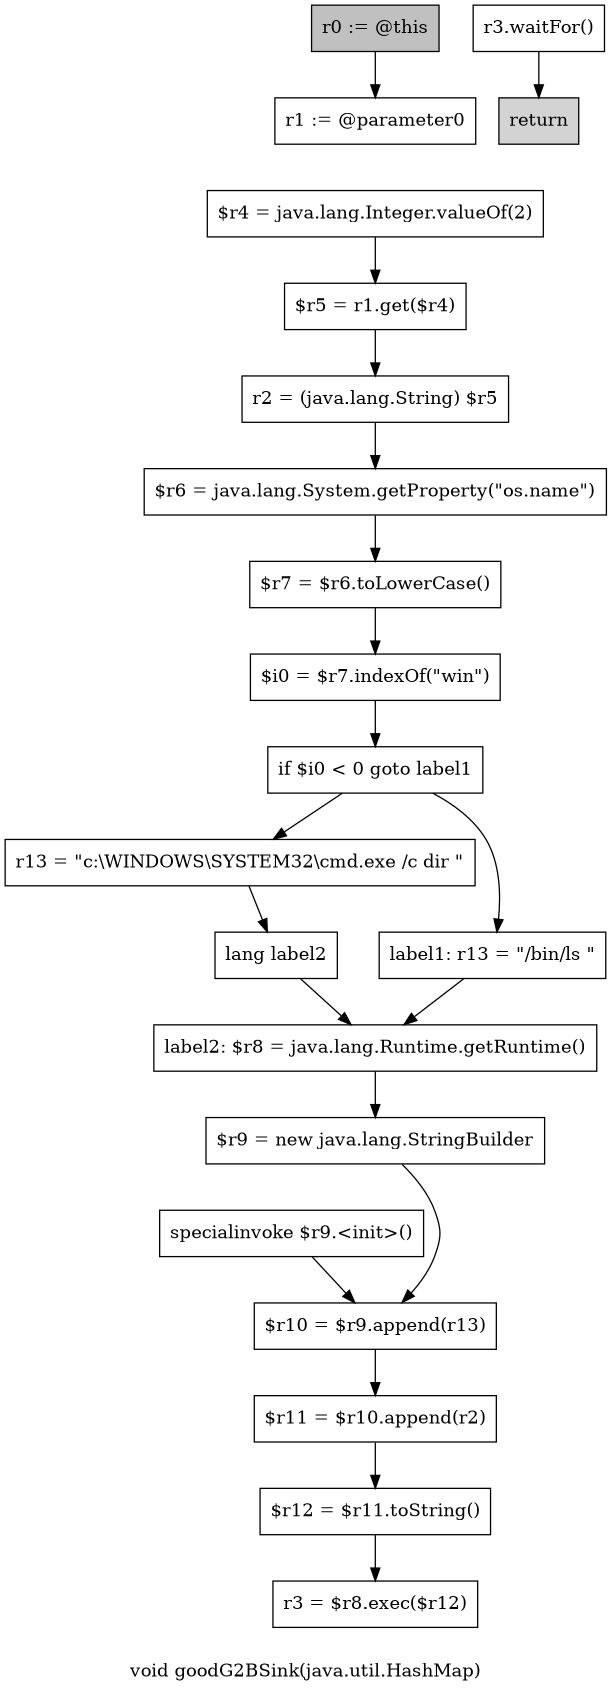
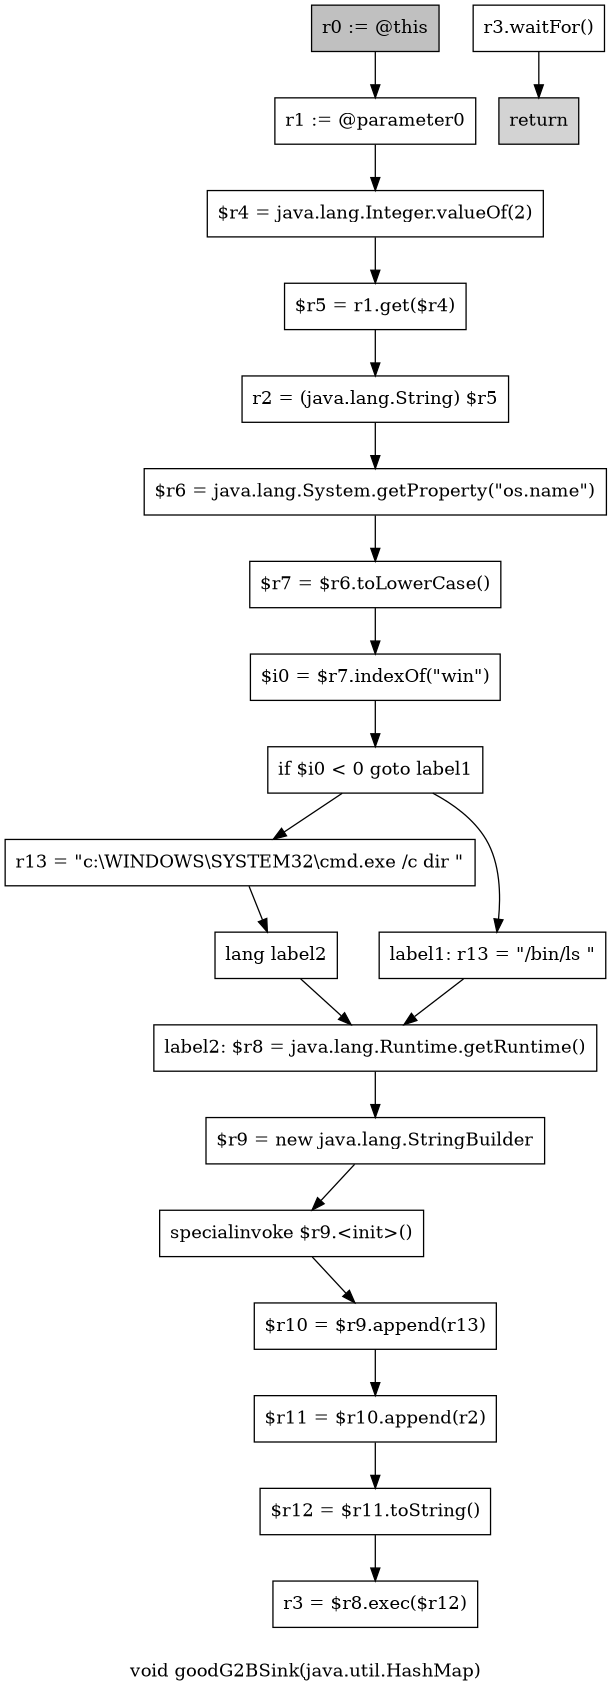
edge "r1 := @parameter0" -> "$r4 = java.lang.Integer.valueOf(2)": added
edge "$r9 = new java.lang.StringBuilder" -> "$r10 = $r9.append(r13)": now "$r9 = new java.lang.StringBuilder" -> "specialinvoke $r9.<init>()"
